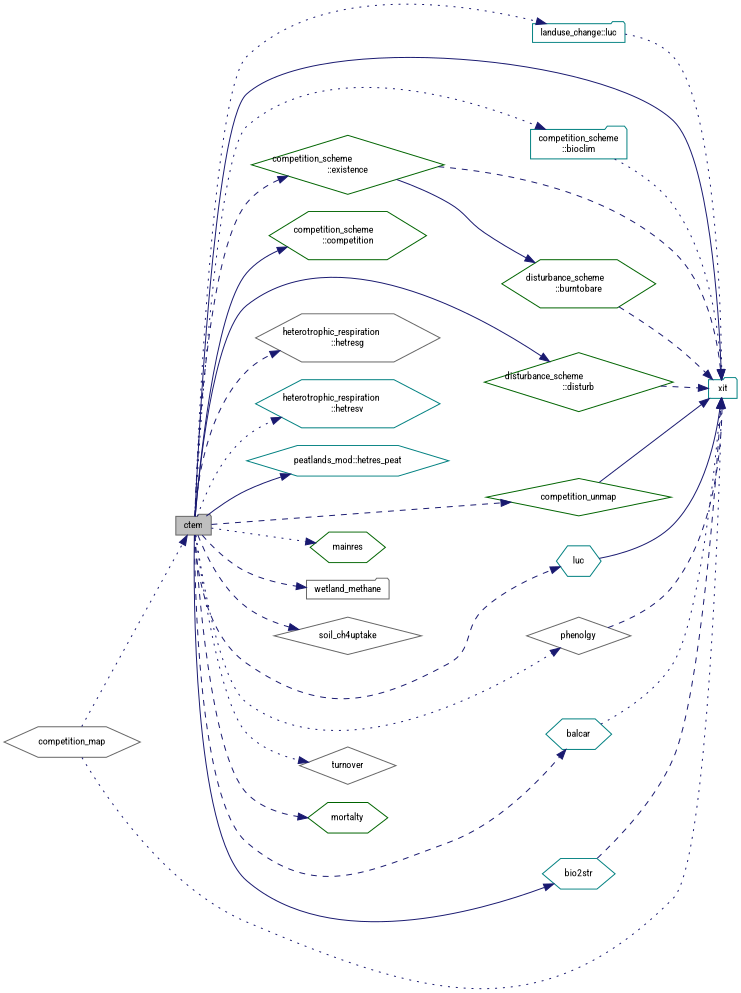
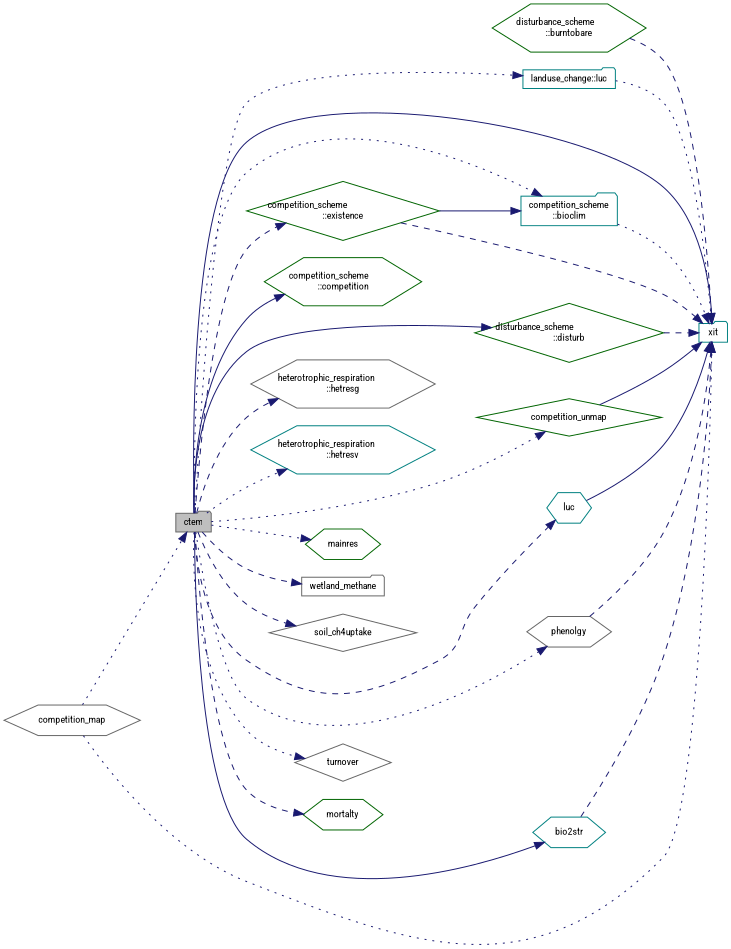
edge "competition_scheme ::existence" -> "disturbance_scheme ::burntobare": now "competition_scheme ::existence" -> "competition_scheme ::bioclim"
node "peatlands_mod::hetres_peat": removed
edge "ctem" -> "competition_unmap": style dashed -> dotted
node "phenolgy": shape diamond -> hexagon
node "balcar": removed
